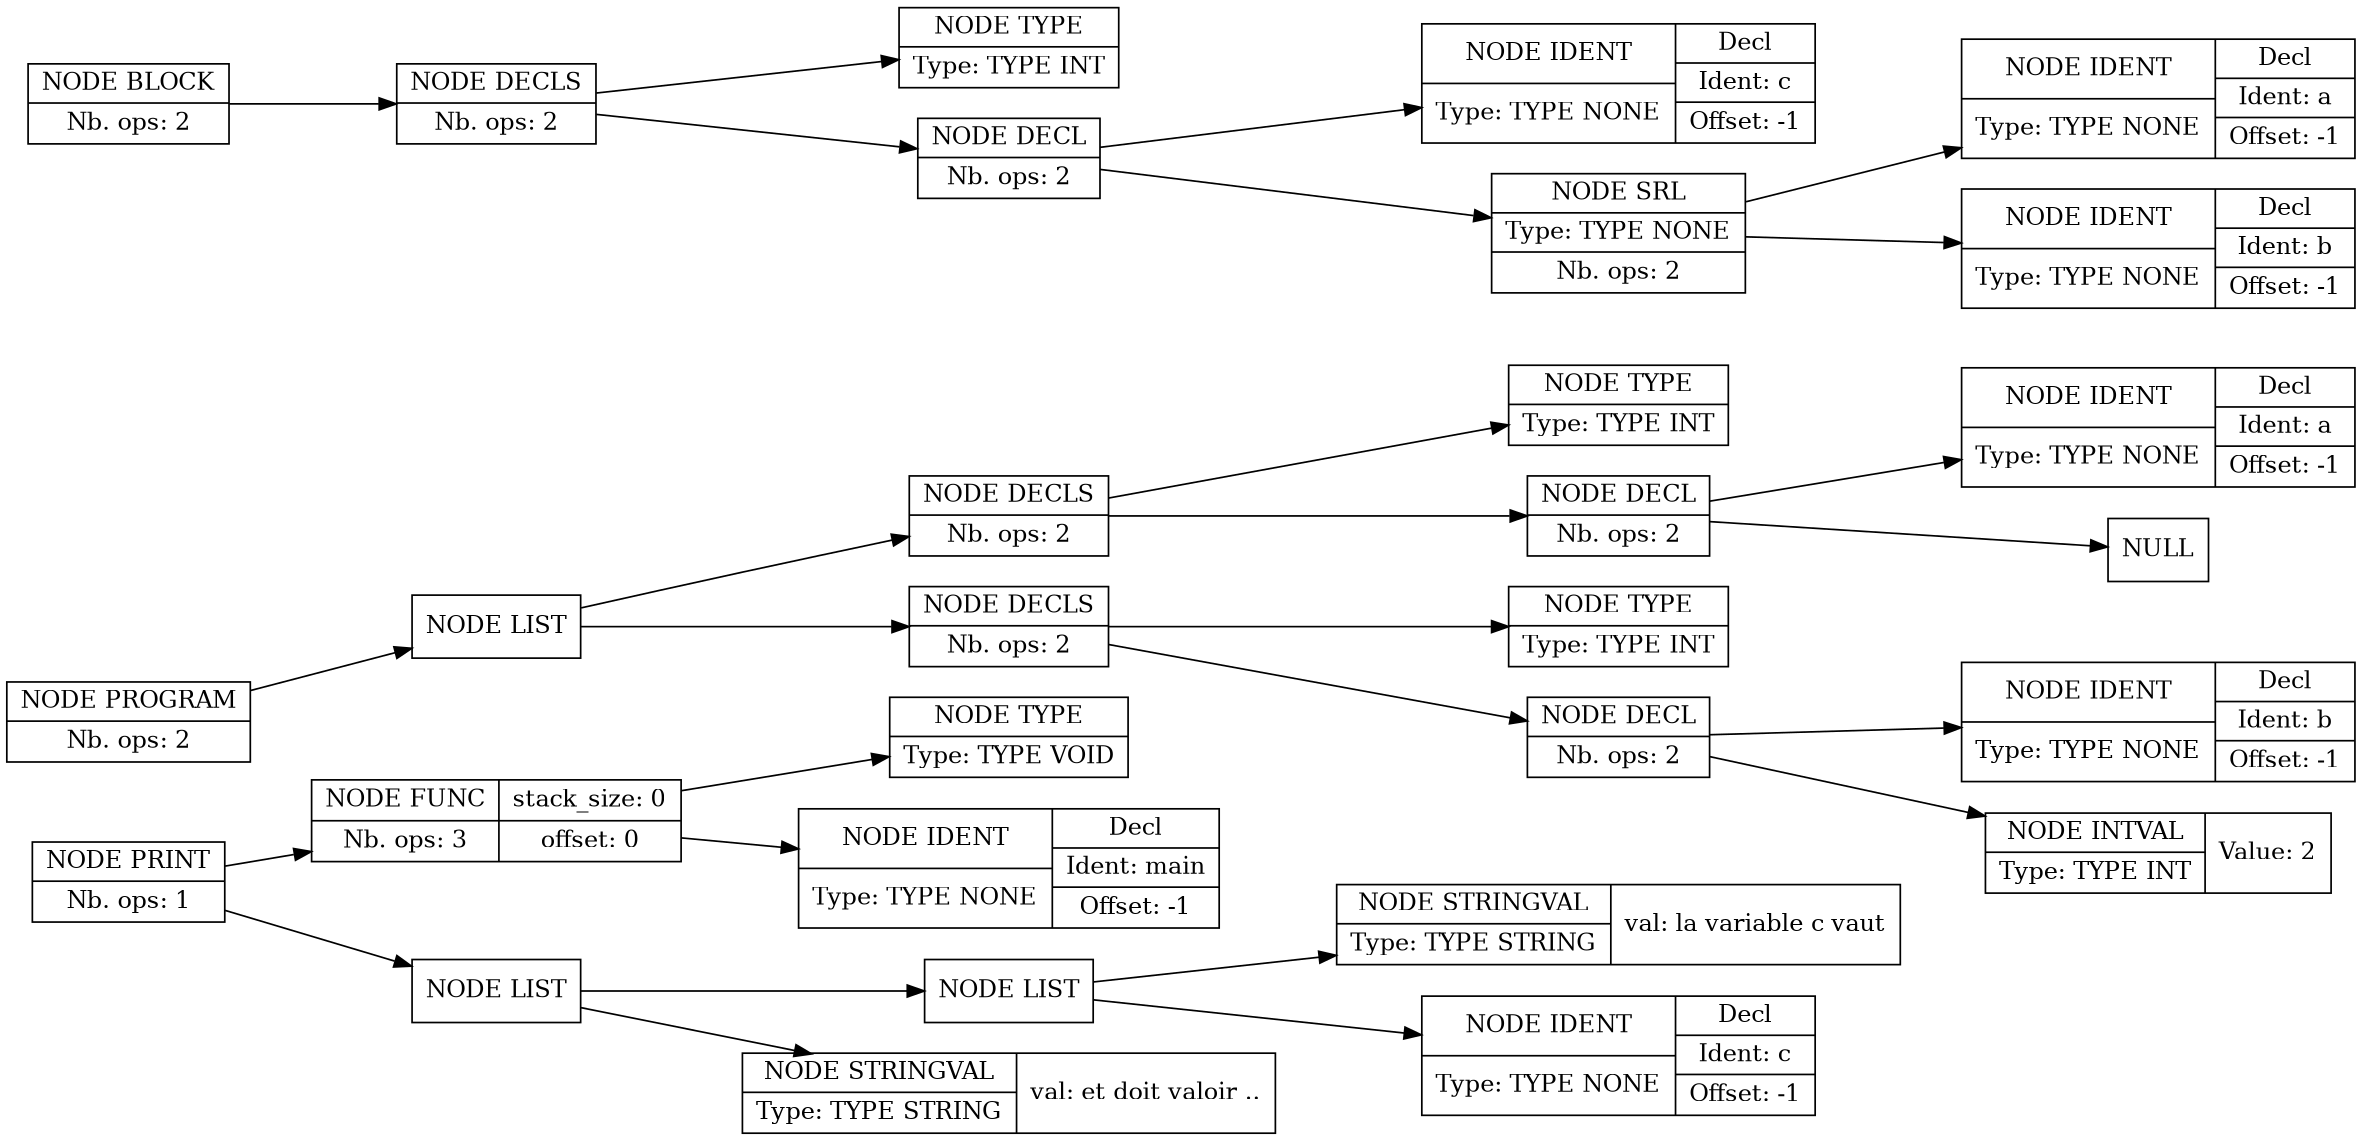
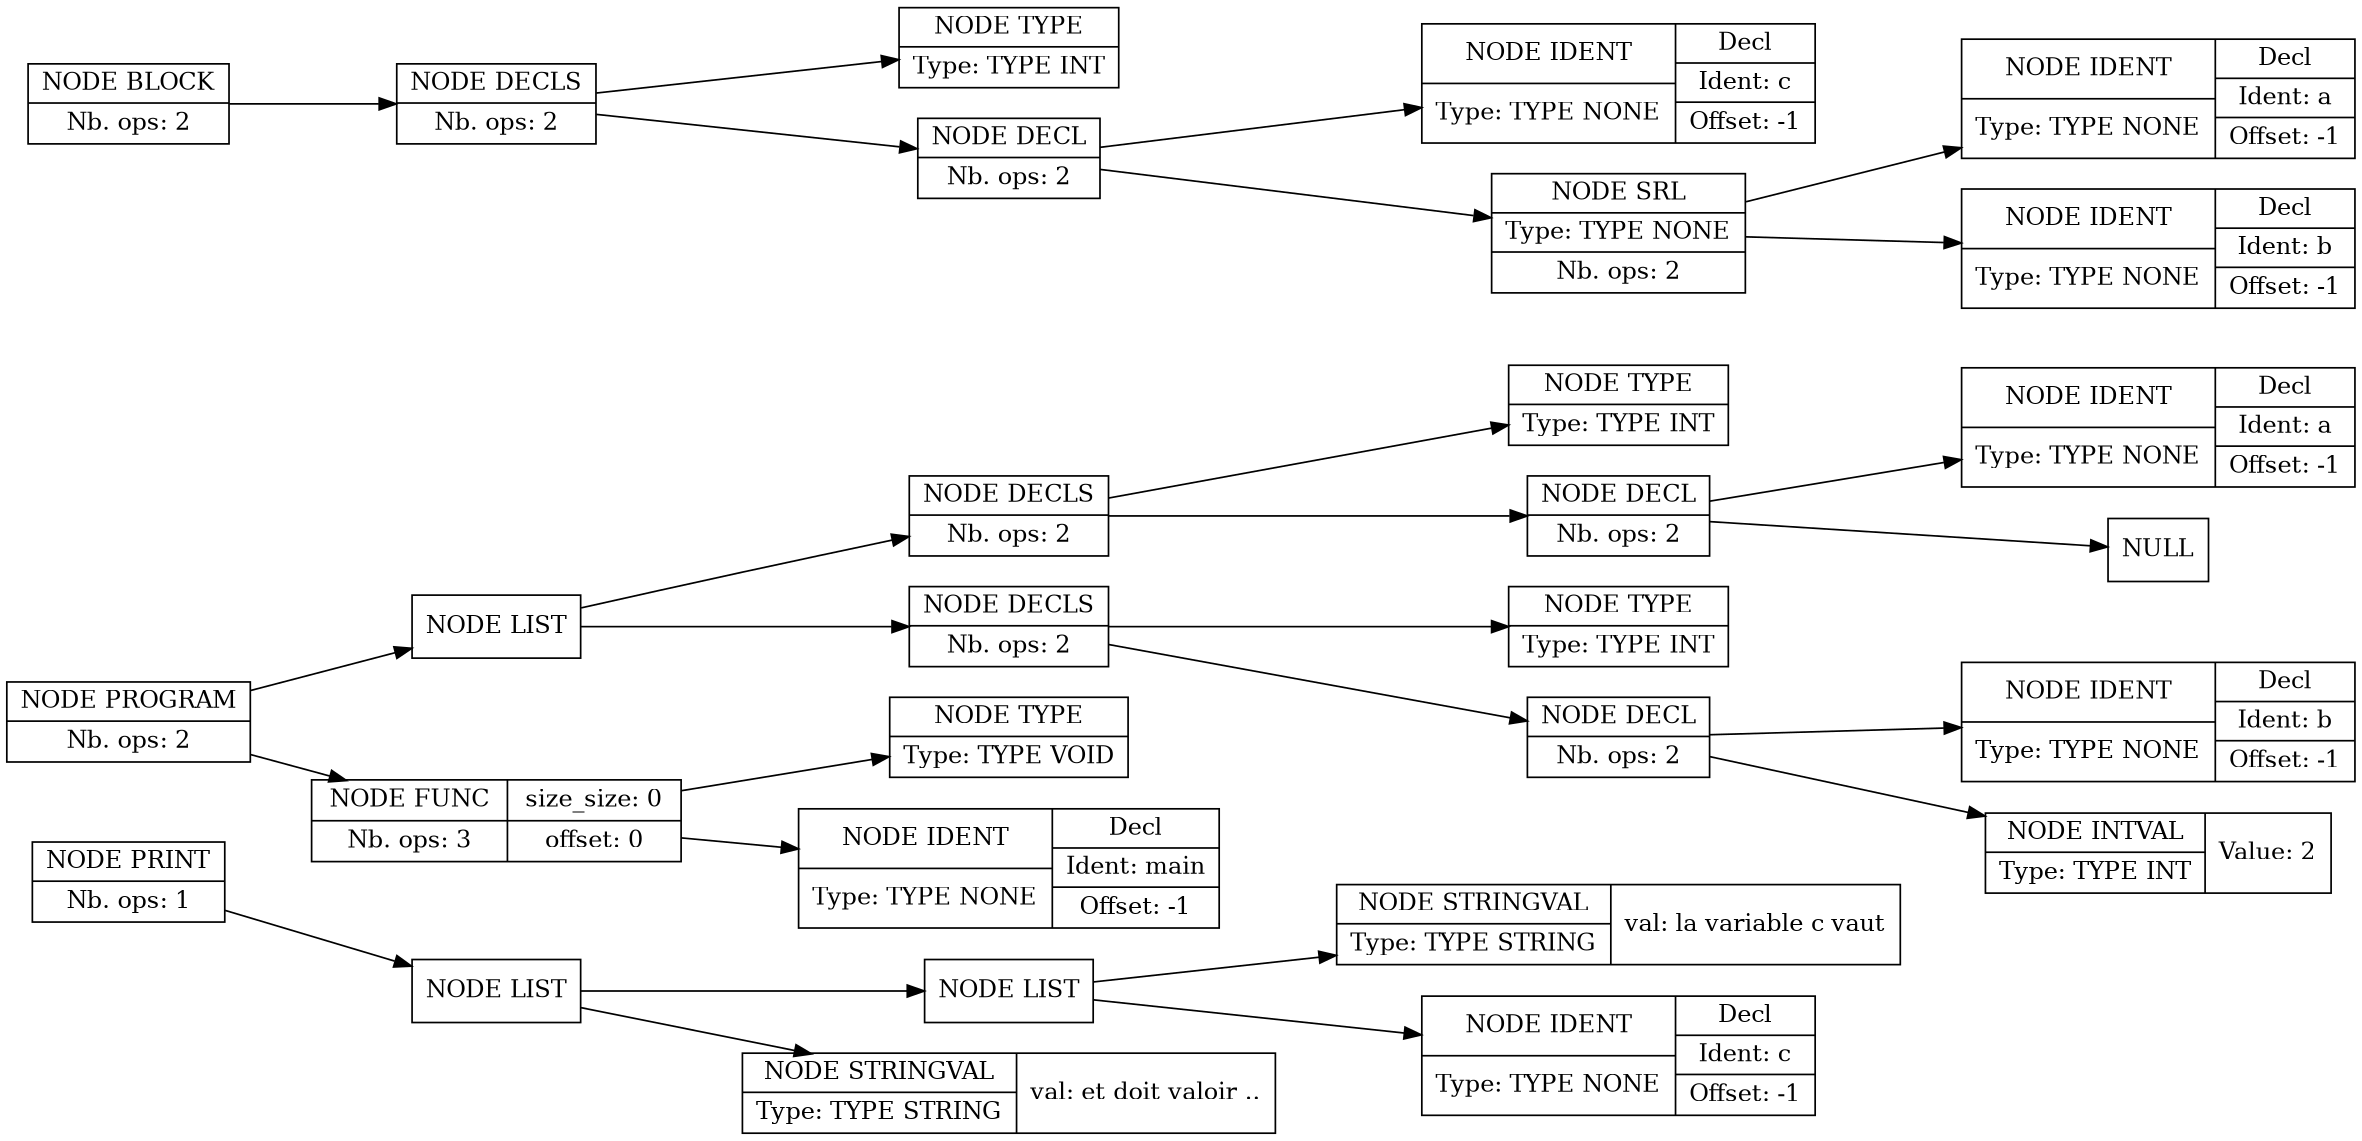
node "NODE FUNC": text "stack_size: 0" -> "size_size: 0"
edge "NODE PRINT" -> "NODE FUNC": now "NODE PROGRAM" -> "NODE FUNC"
